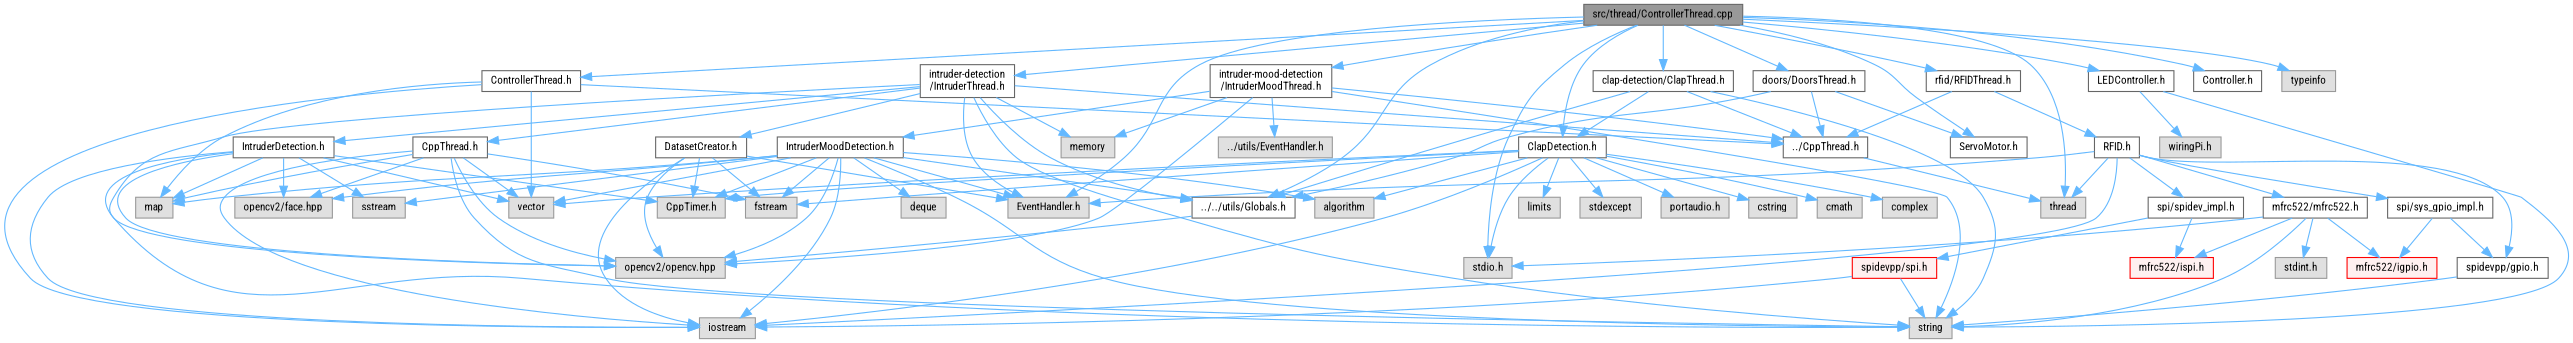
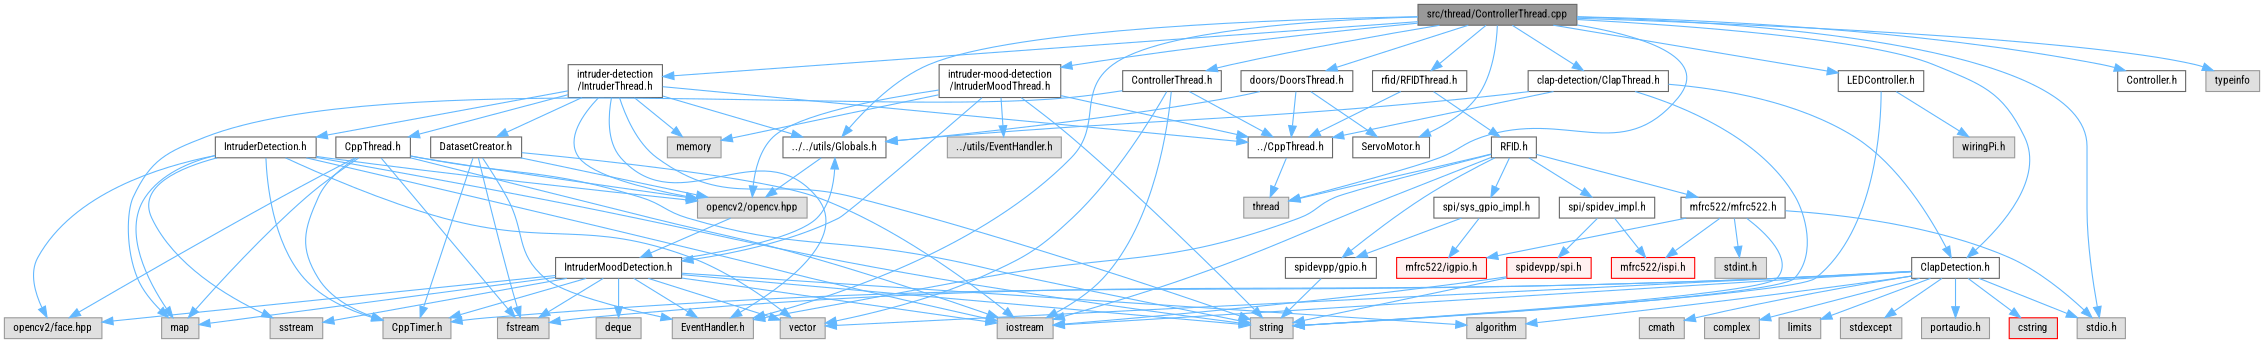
edge "CppThread.h" -> "vector": now "CppThread.h" -> "CppTimer.h"
node "cstring": color grey60 -> red
edge "IntruderMoodDetection.h" -> "opencv2/opencv.hpp": reversed
